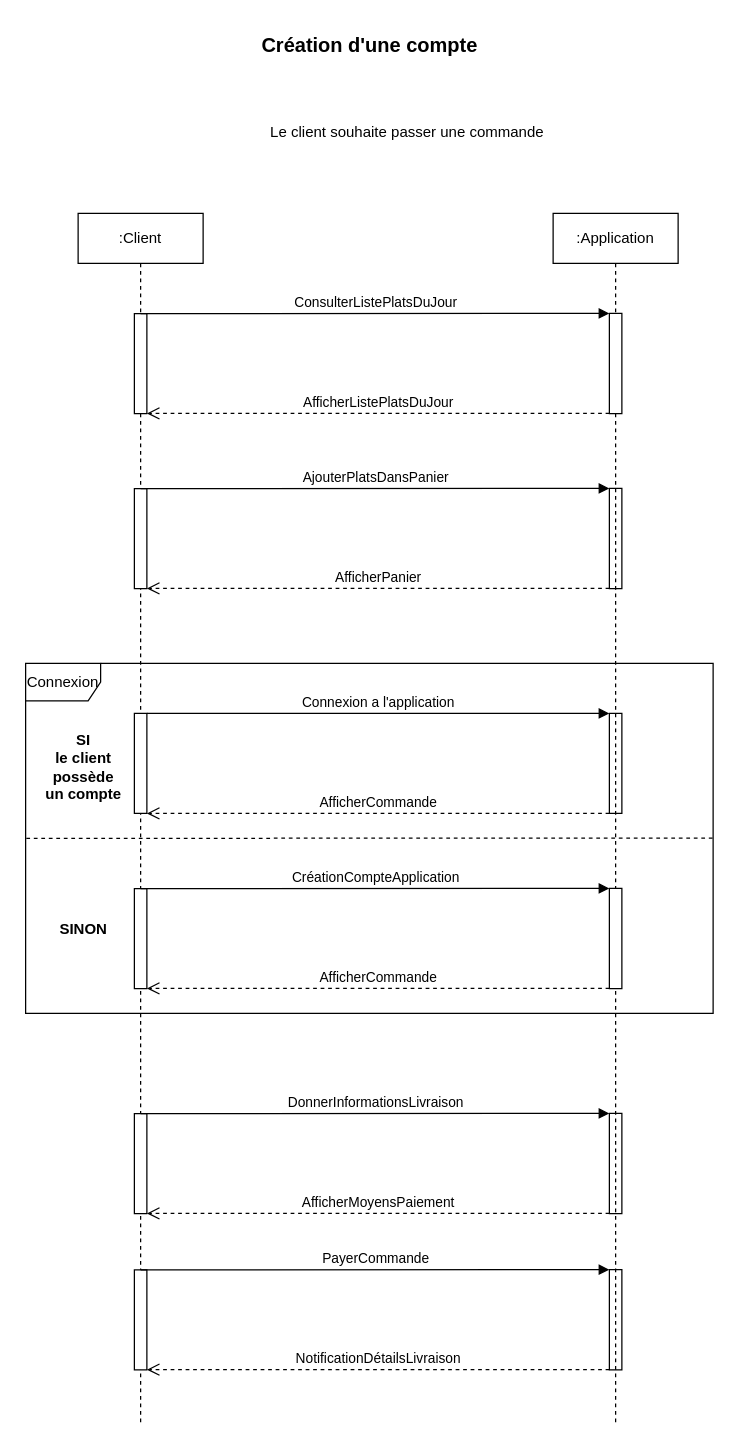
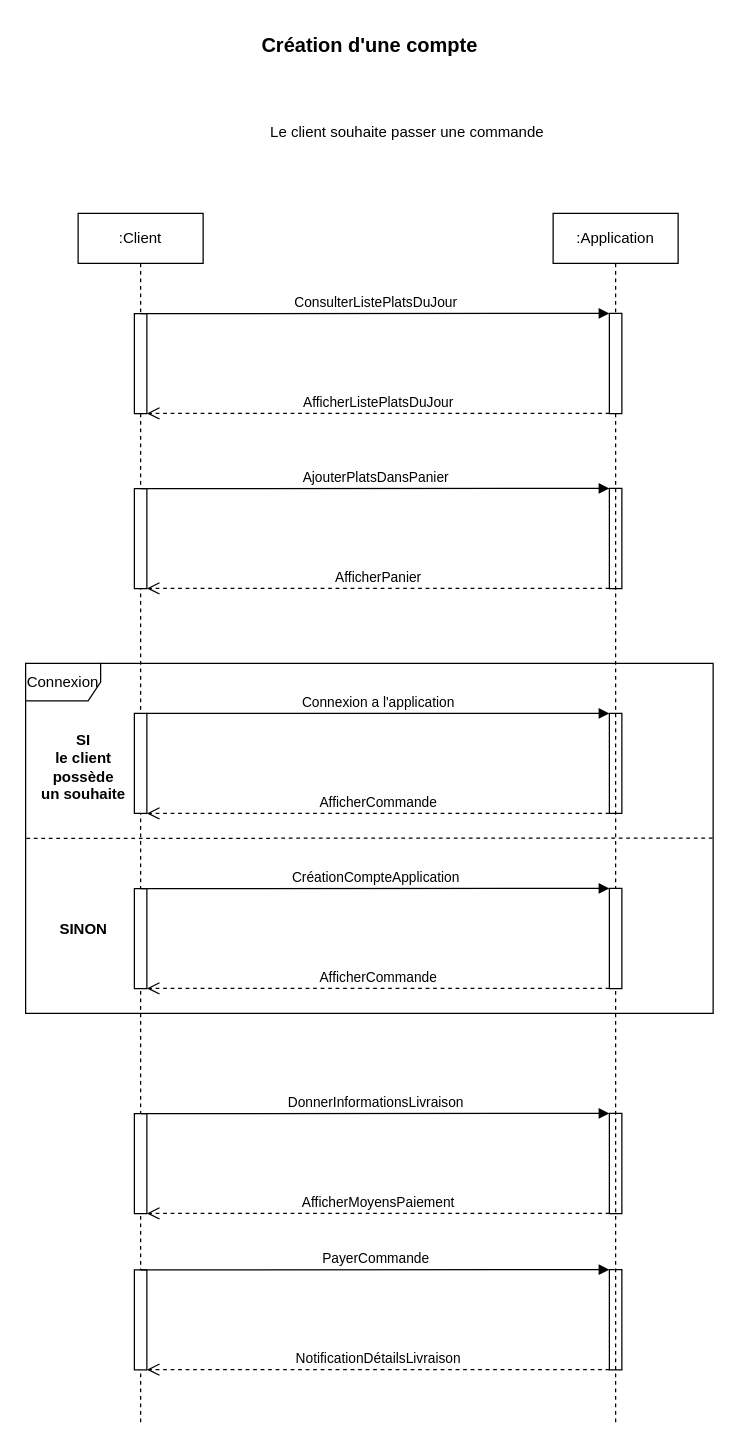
node "SI le client possède un compte": label "SI le client possède un compte" -> "SI le client possède un souhaite"
